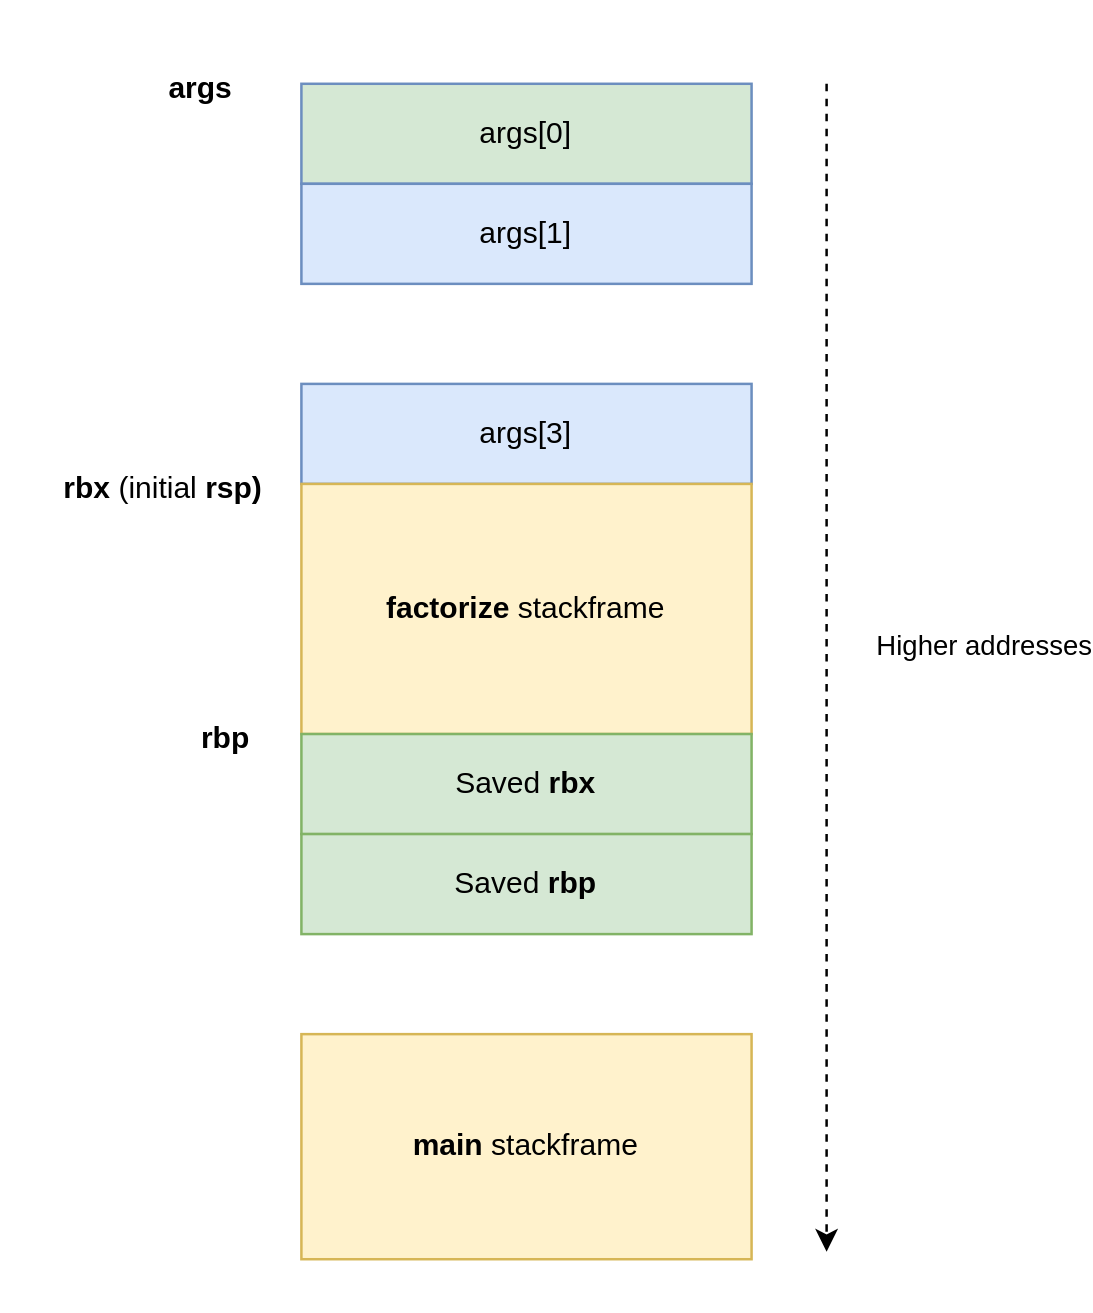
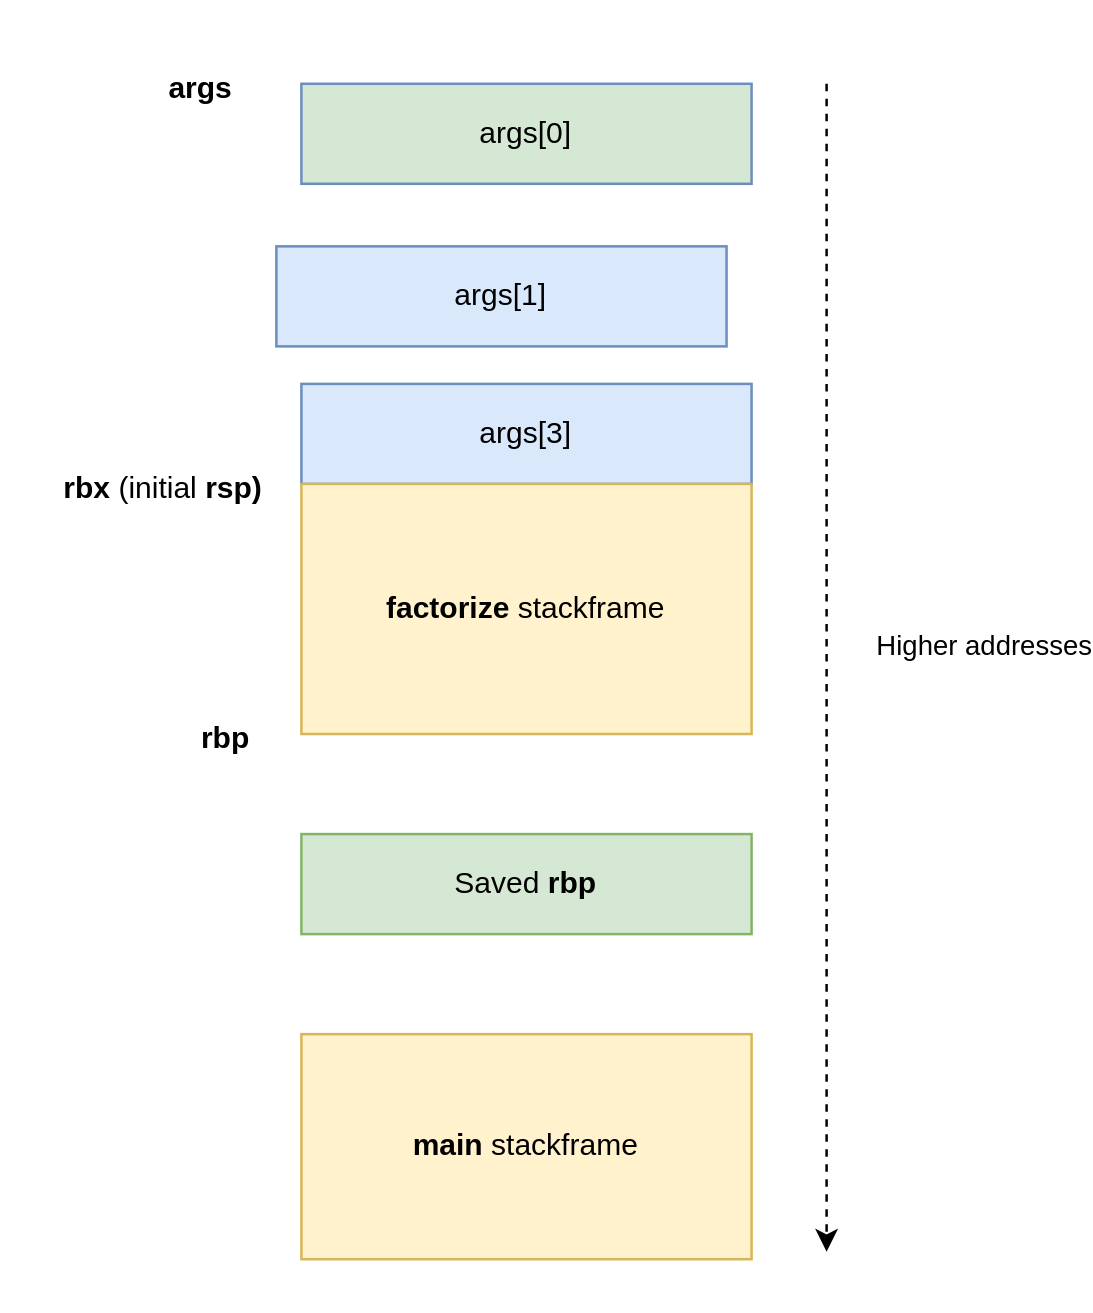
node "args[1]": moved (526, 234) -> (501, 296)
node "Saved rbx": removed
